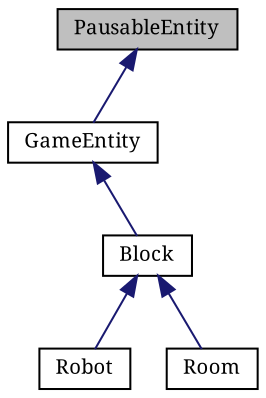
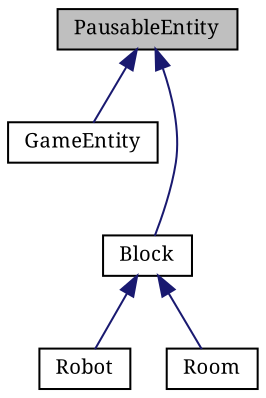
edge "Block" -> "GameEntity": now "Block" -> "PausableEntity"
